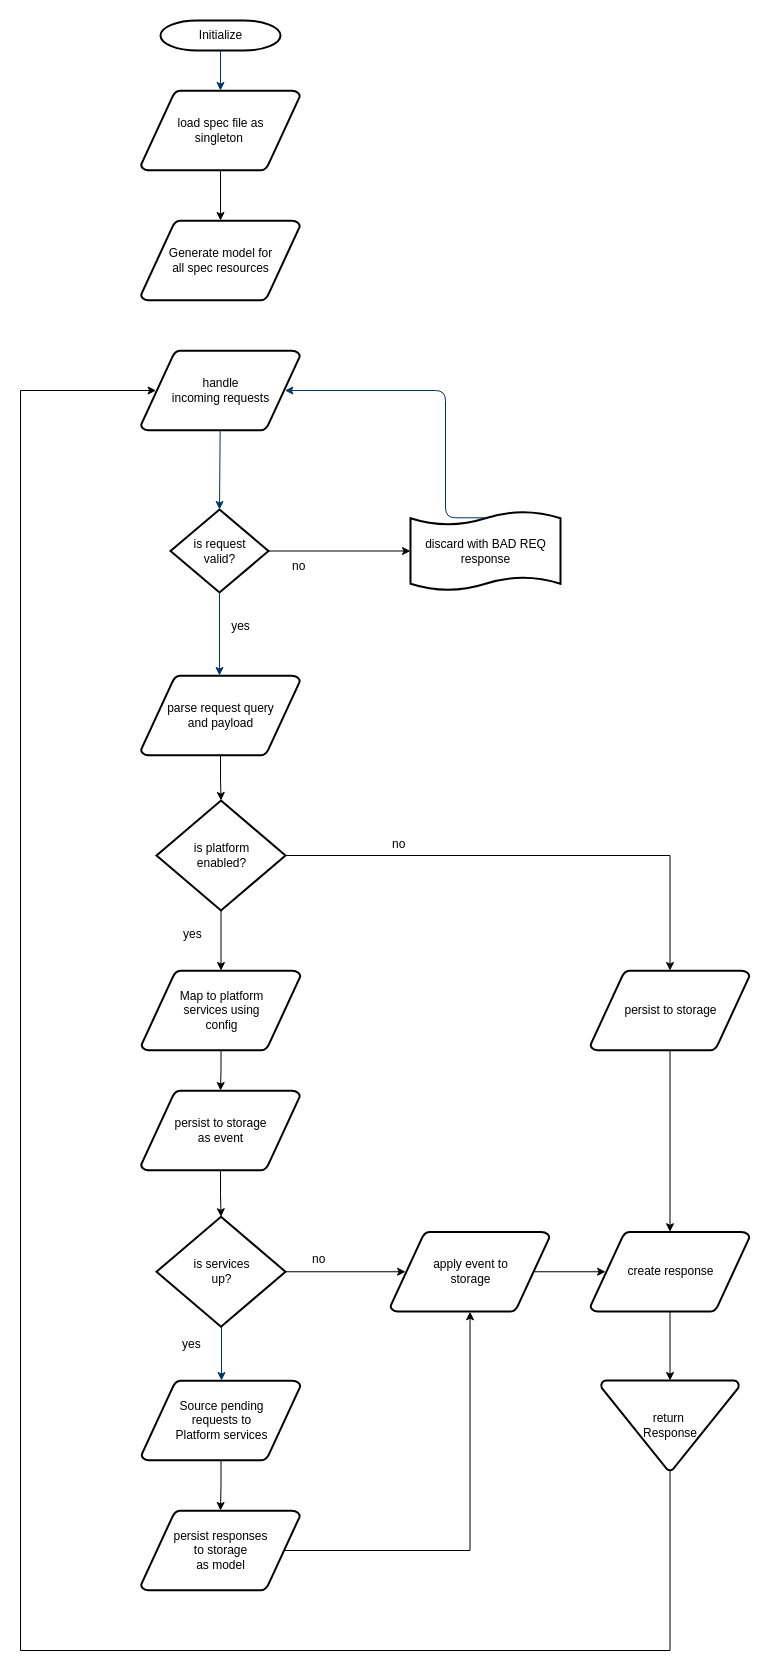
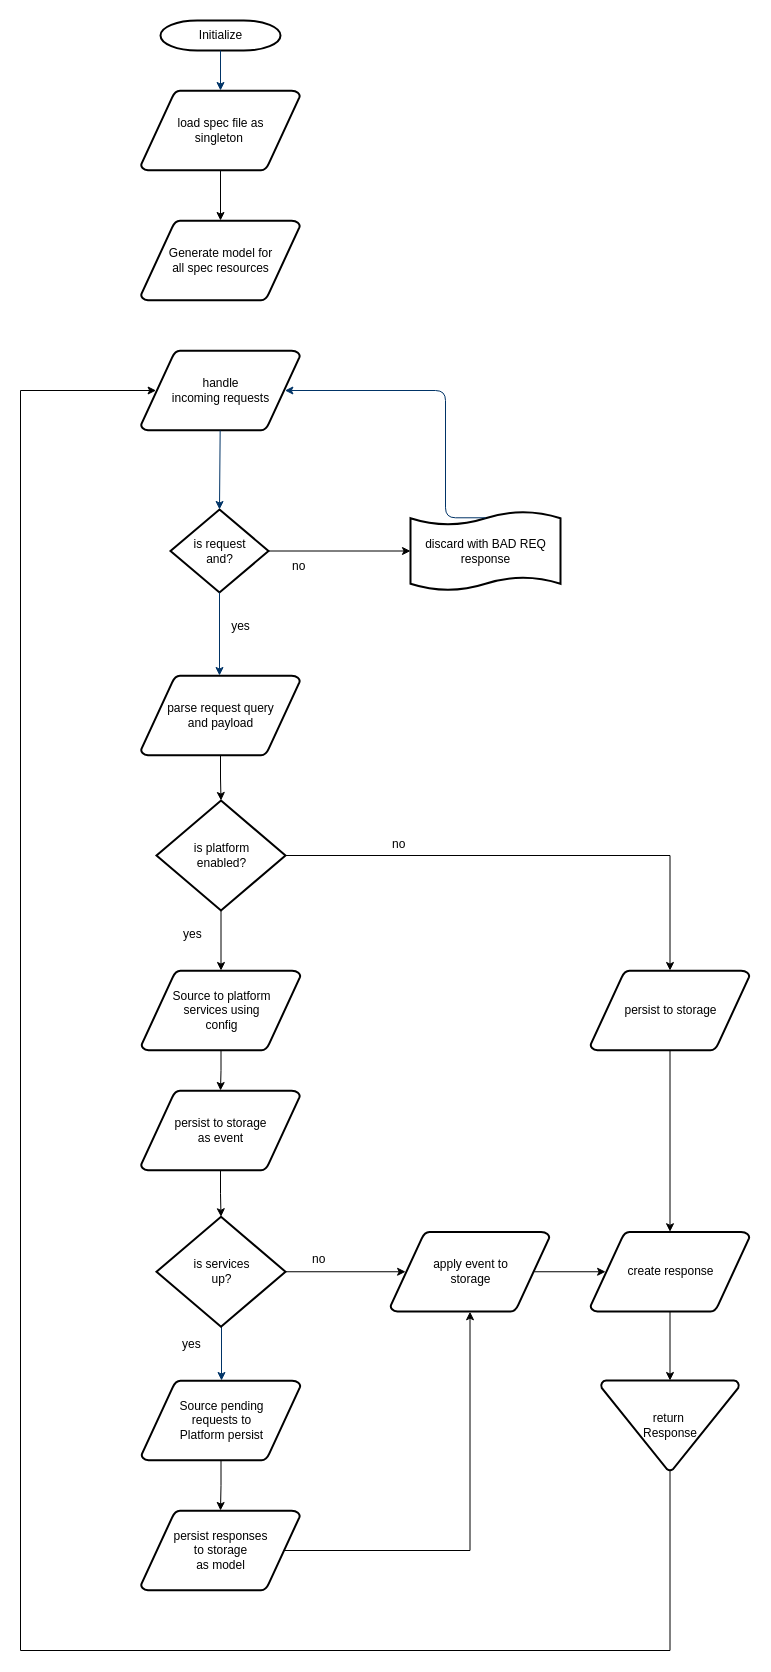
node "is request valid?": label "is request valid?" -> "is request and?"
node "Map to platform services using config": label "Map to platform services using config" -> "Source to platform services using config"
node "Source pending requests to Platform services": label "Source pending requests to Platform services" -> "Source pending requests to Platform persist"
